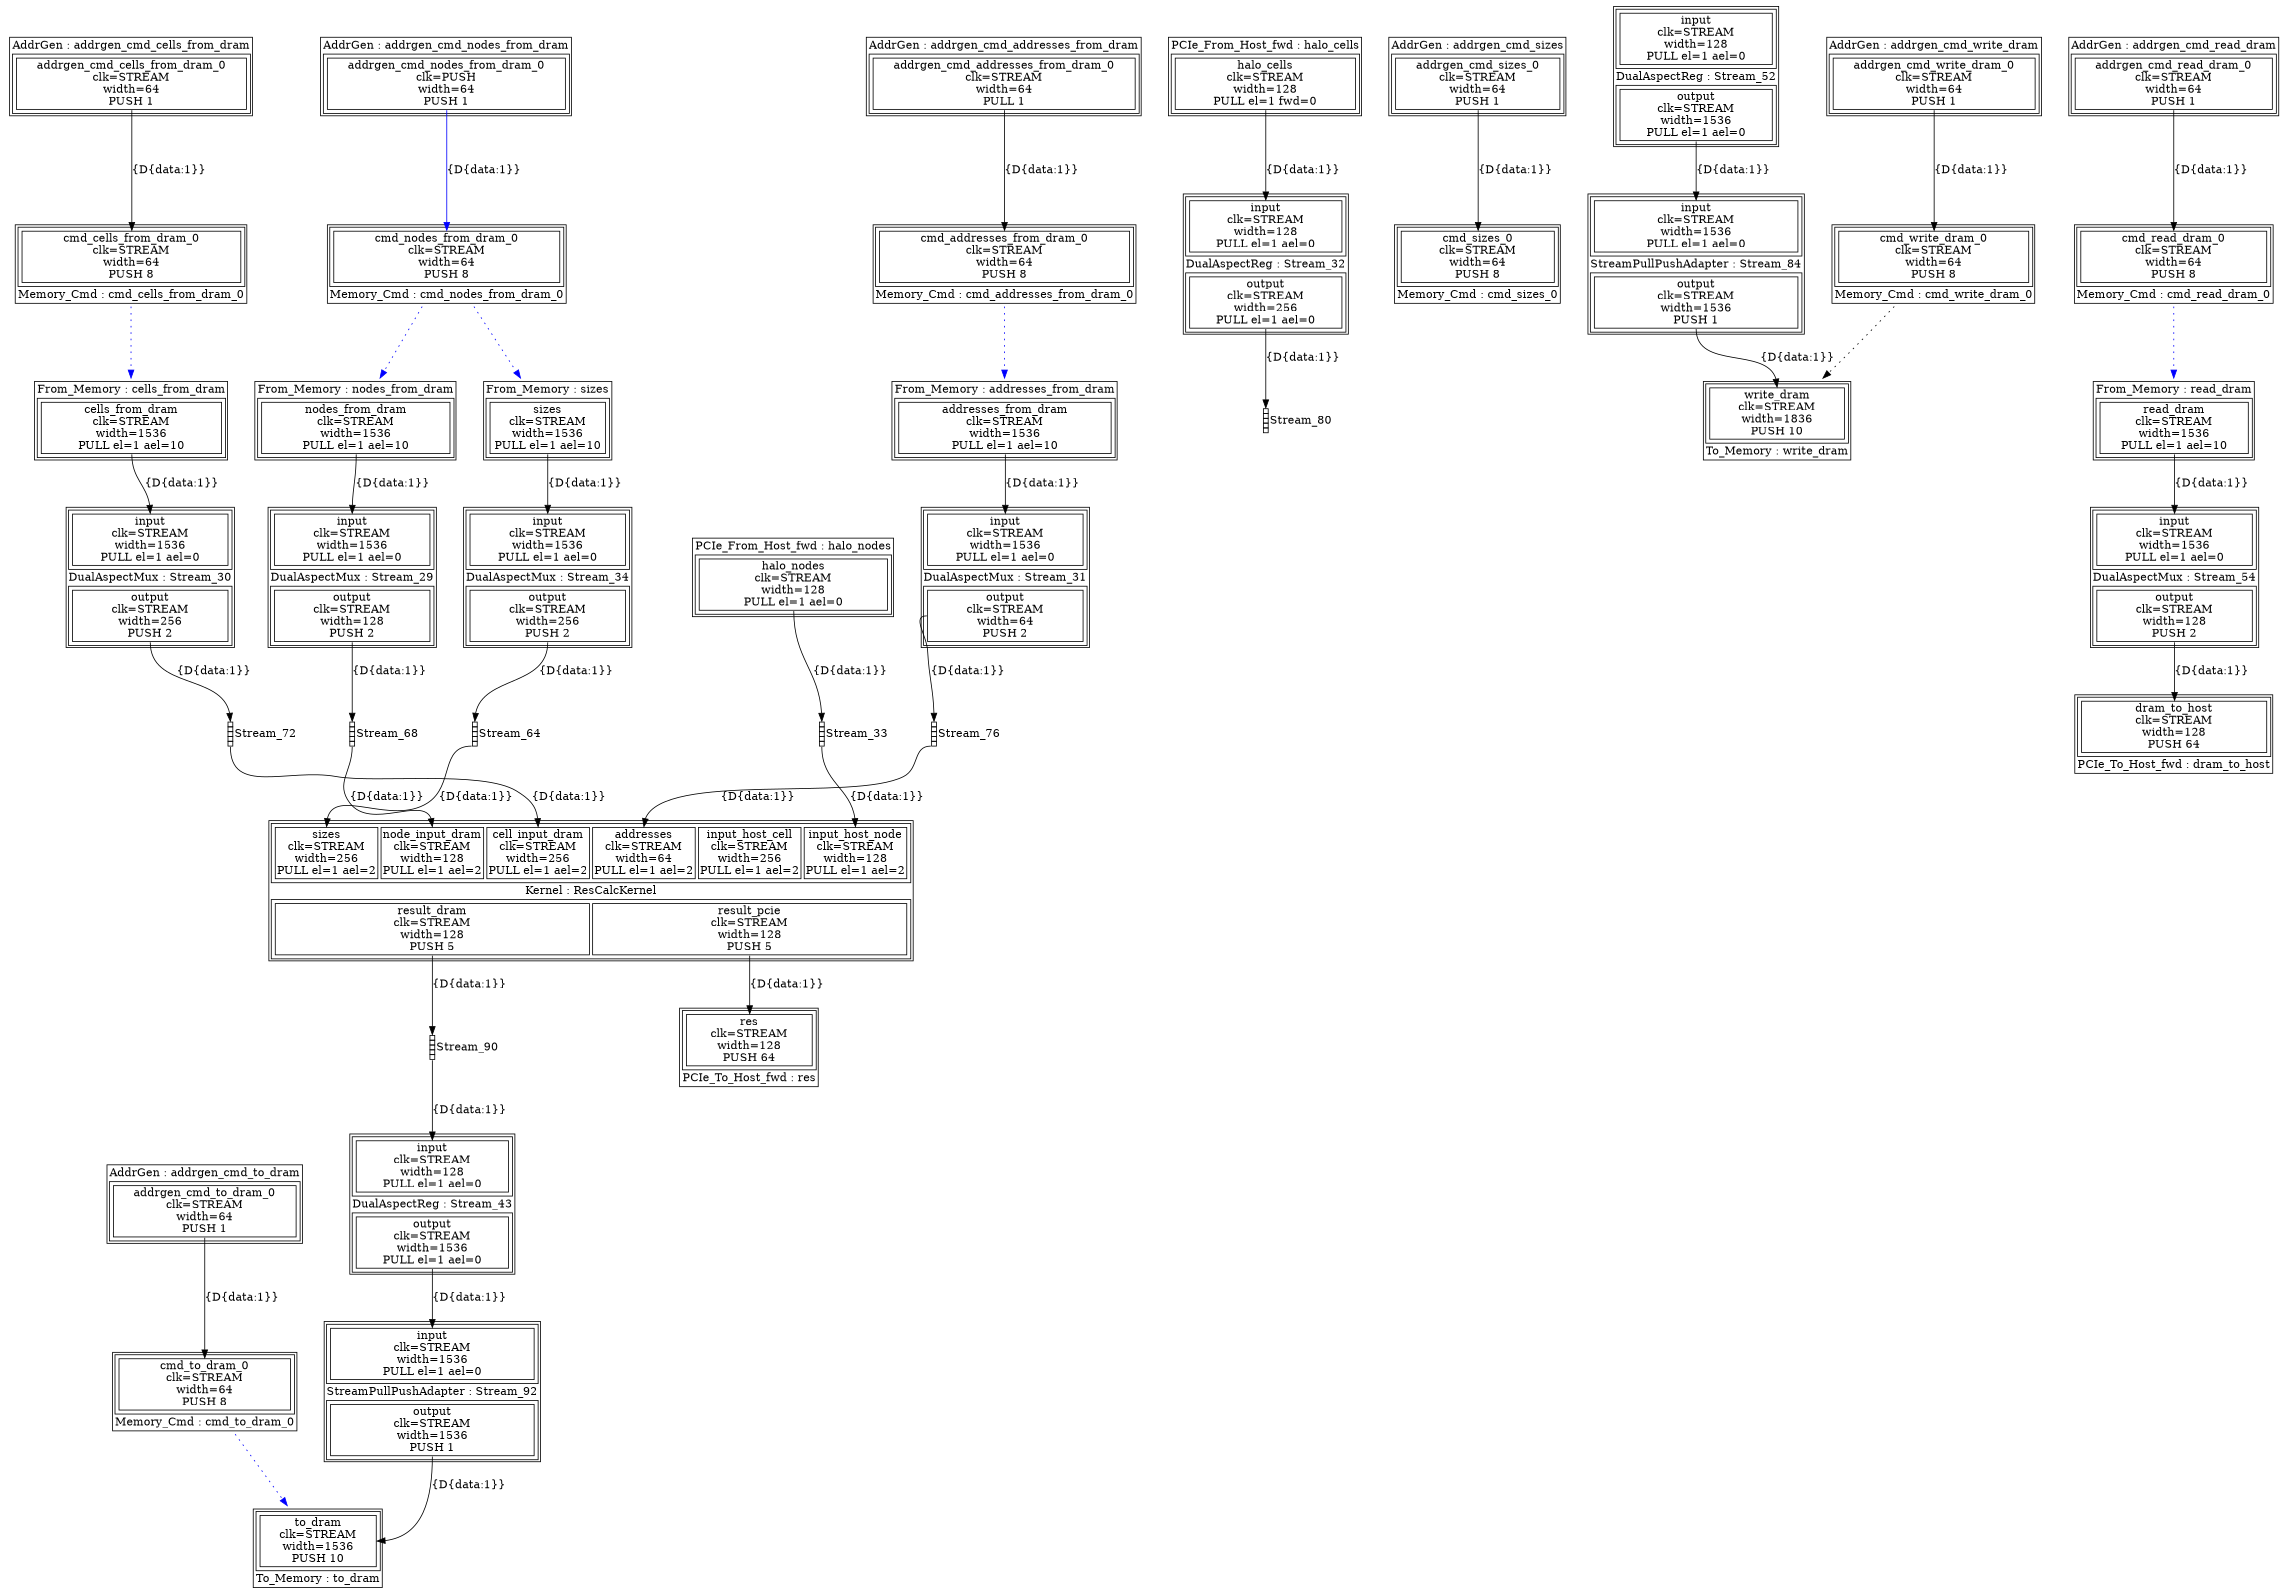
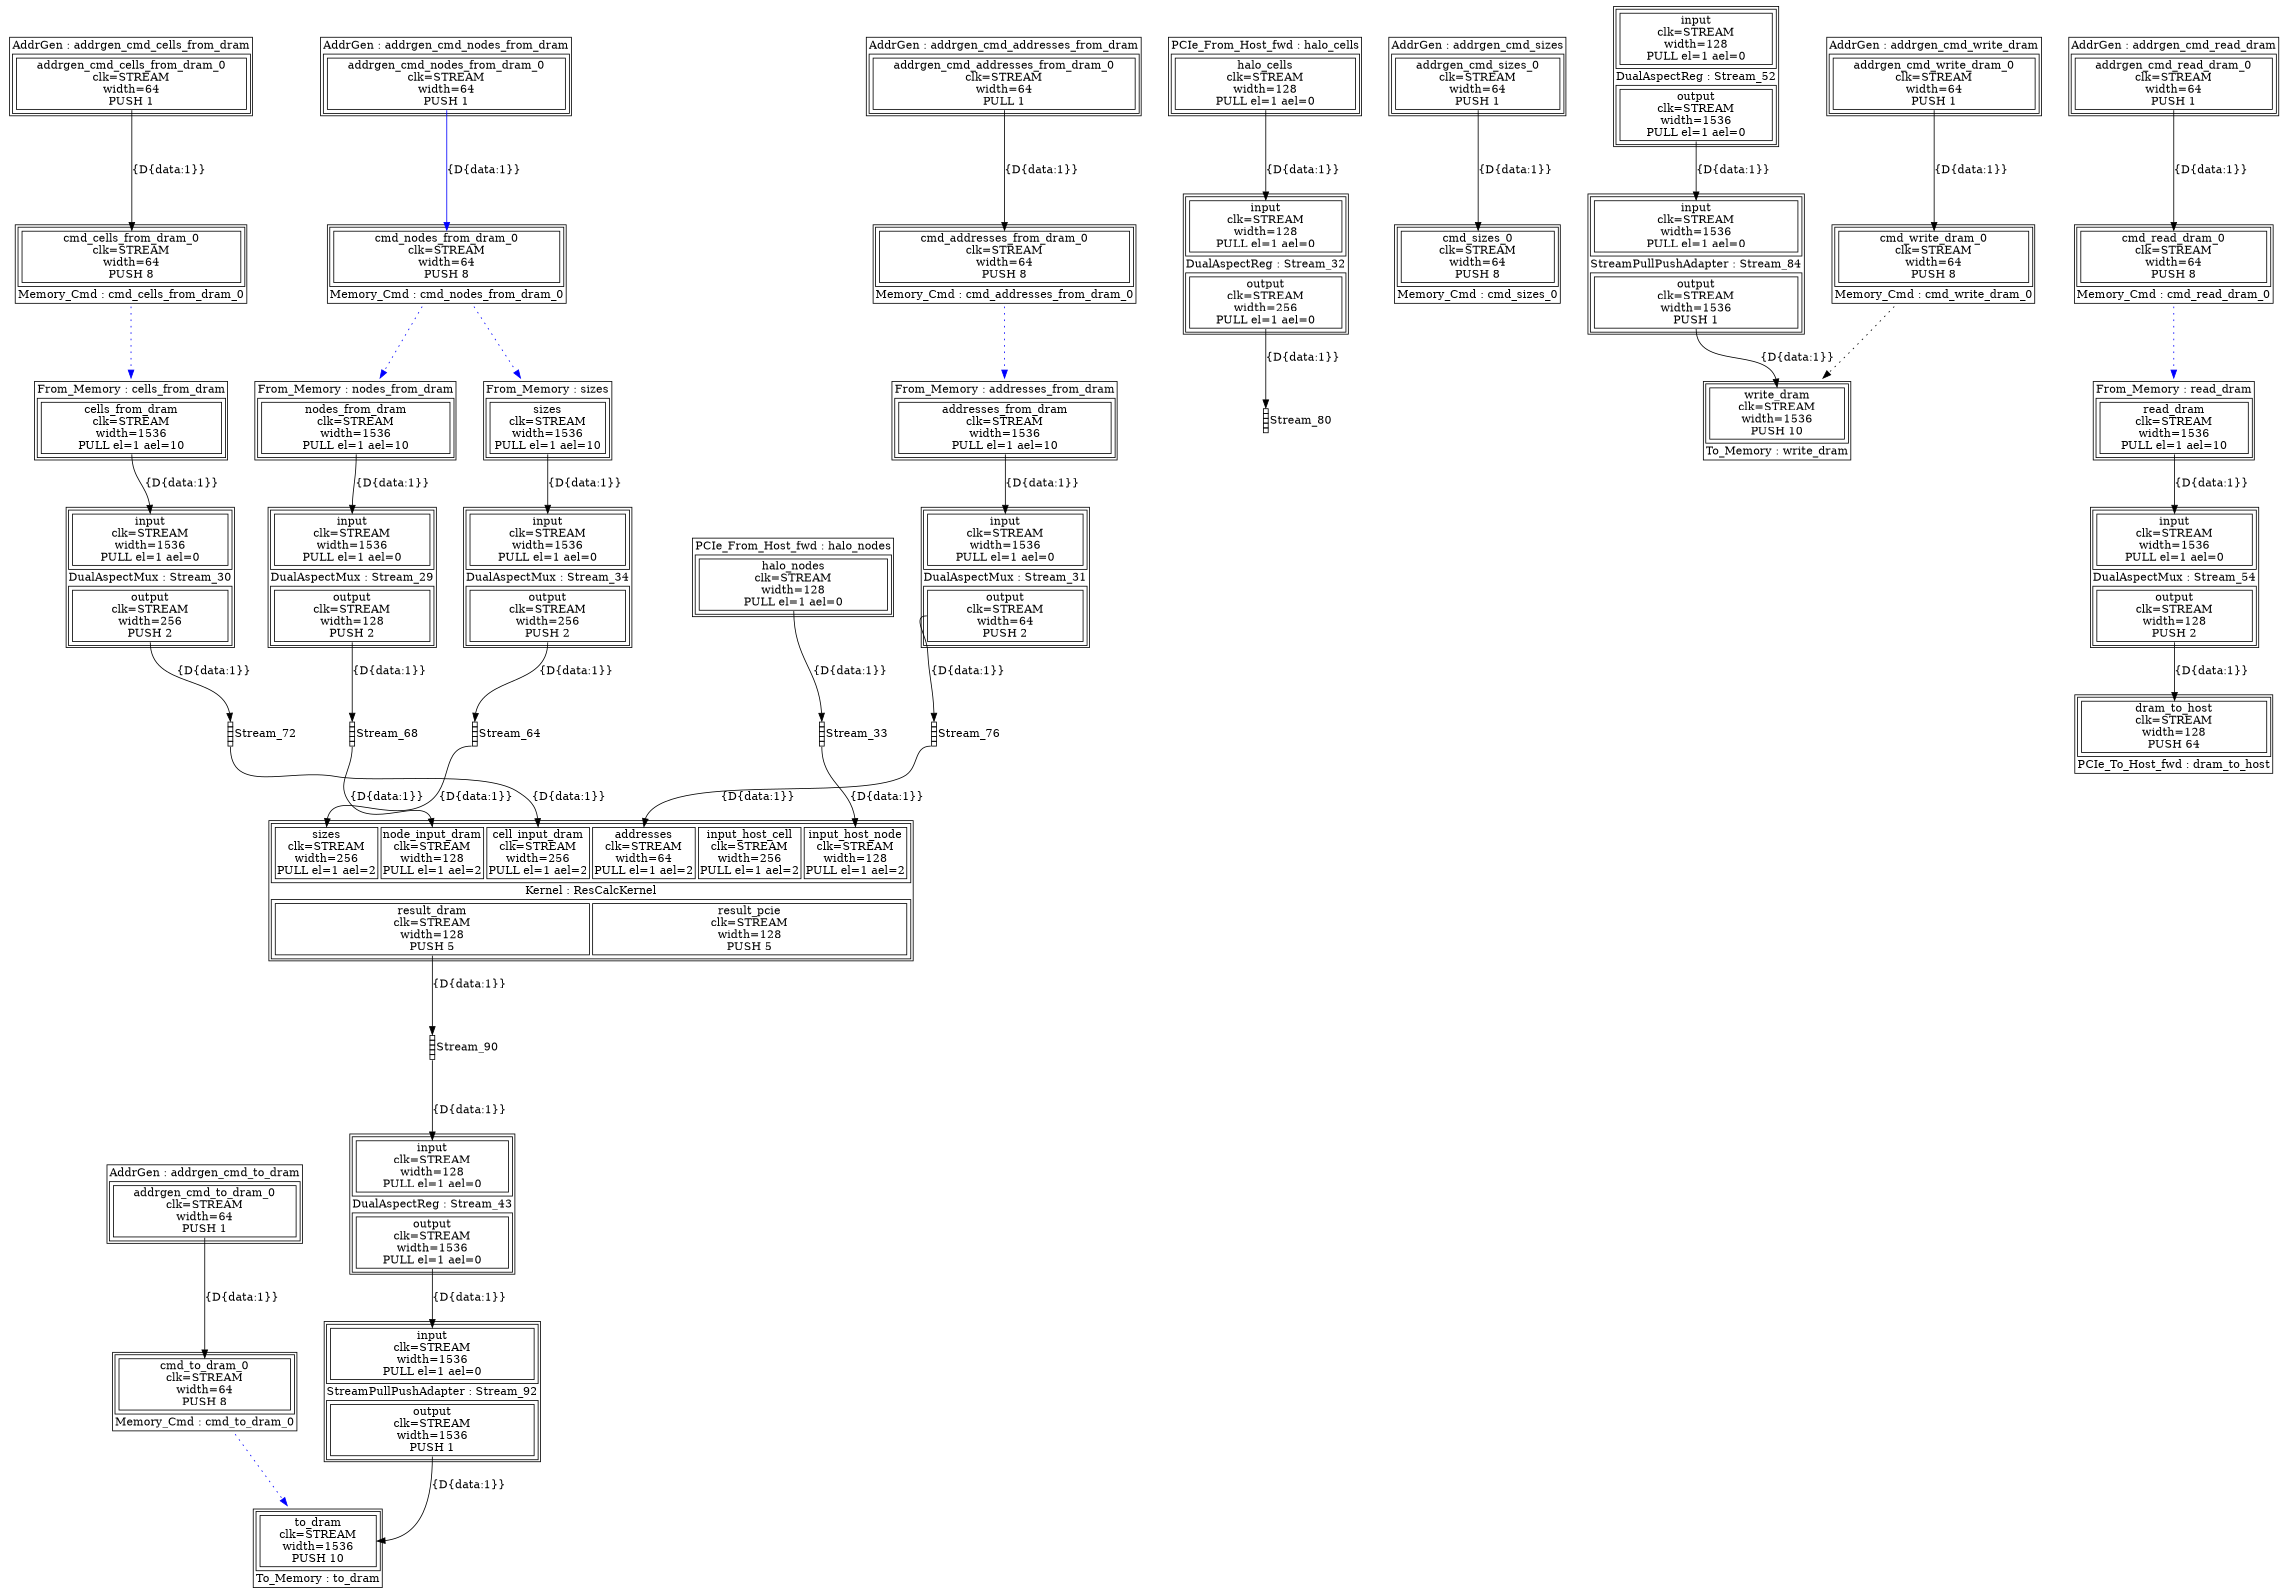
node "AddrGen : addrgen_cmd_nodes_from_dram": text "clk=PUSH" -> "clk=STREAM"
node "PCIe_From_Host_fwd : halo_cells": text "PULL el=1 fwd=0" -> "PULL el=1 ael=0"
node "write_dram": text "width=1836" -> "width=1536"
node "res": removed
